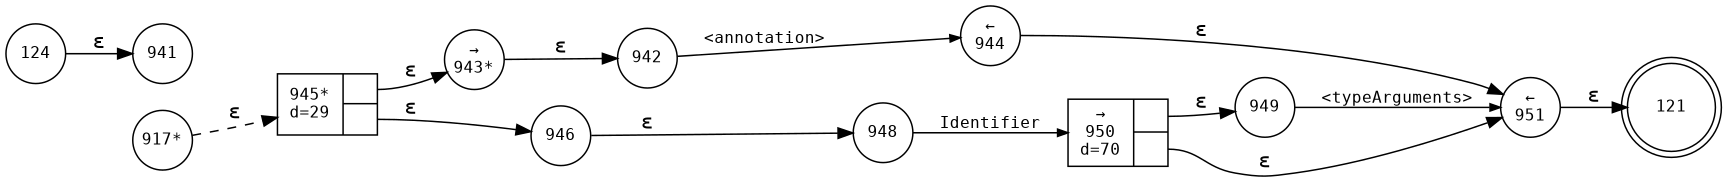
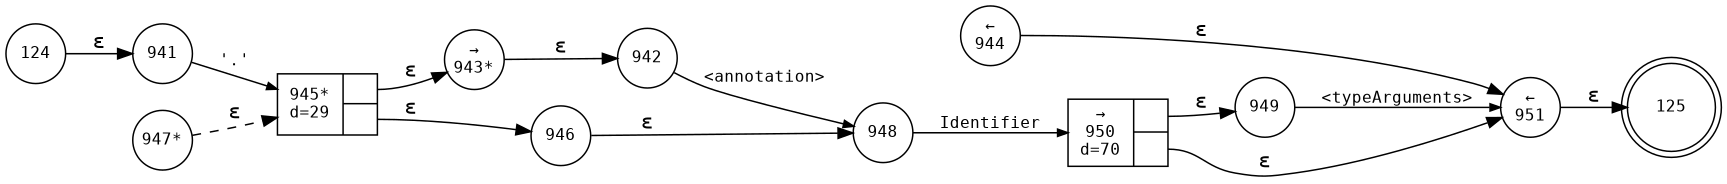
edge "942" -> "← 944": now "942" -> "948"
edge "941" -> "945*": added, label "'.'"
node "121": label "121" -> "125"
node "917*": label "917*" -> "947*"
